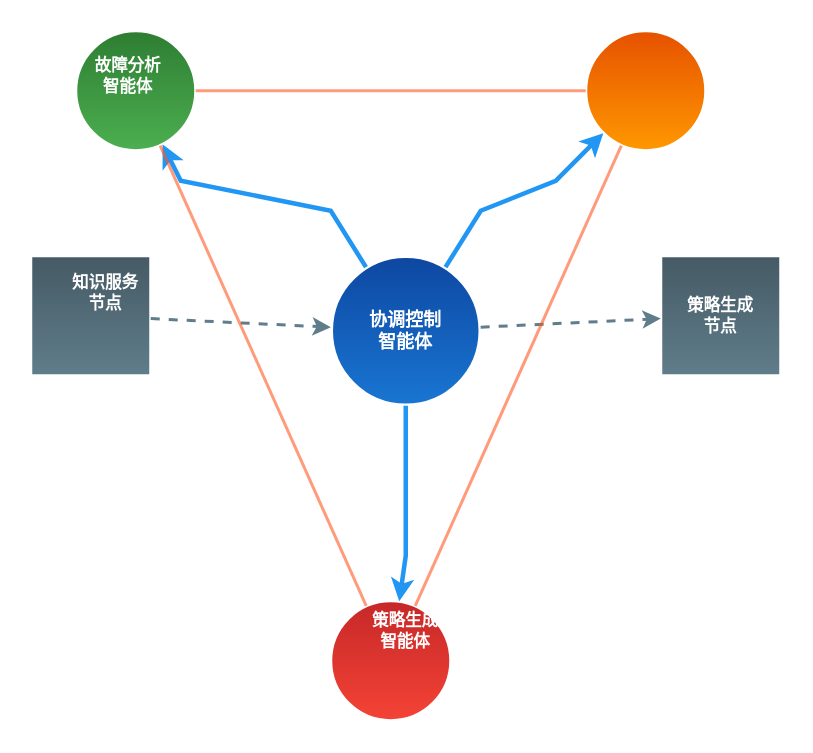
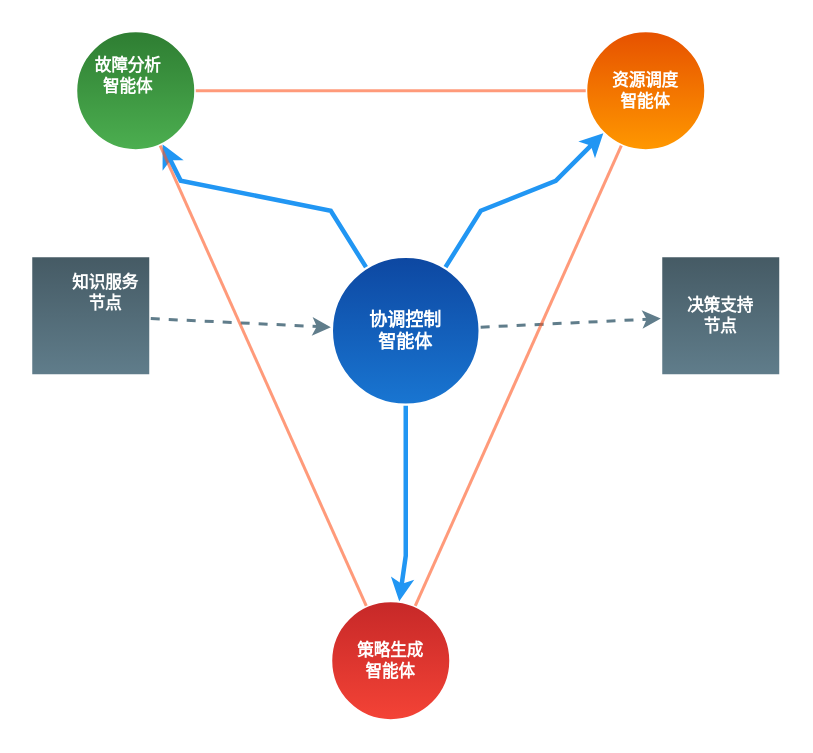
node "资源调度 智能体": added
node "策略生成 节点": label "策略生成 节点" -> "决策支持 节点"
node "策略生成 智能体": moved (406, 631) -> (391, 661)
